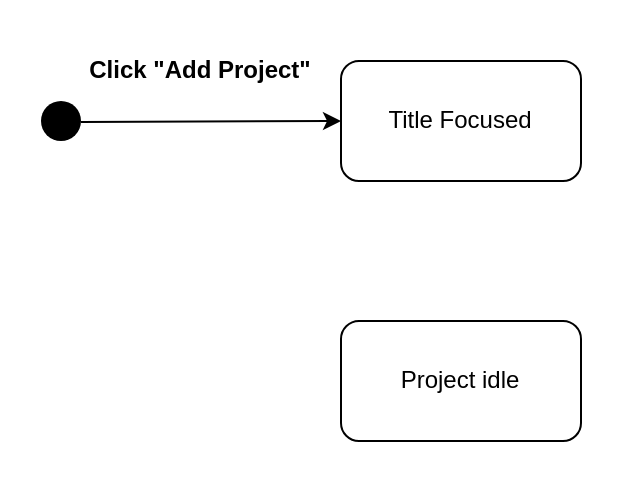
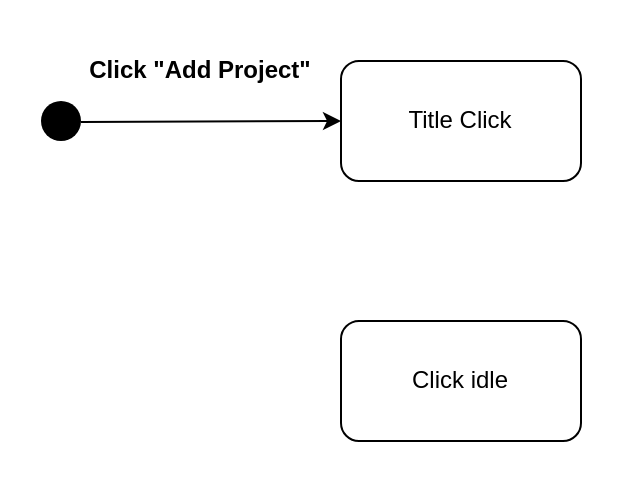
node "Title Focused": label "Title Focused" -> "Title Click"
node "Project idle": label "Project idle" -> "Click idle"
